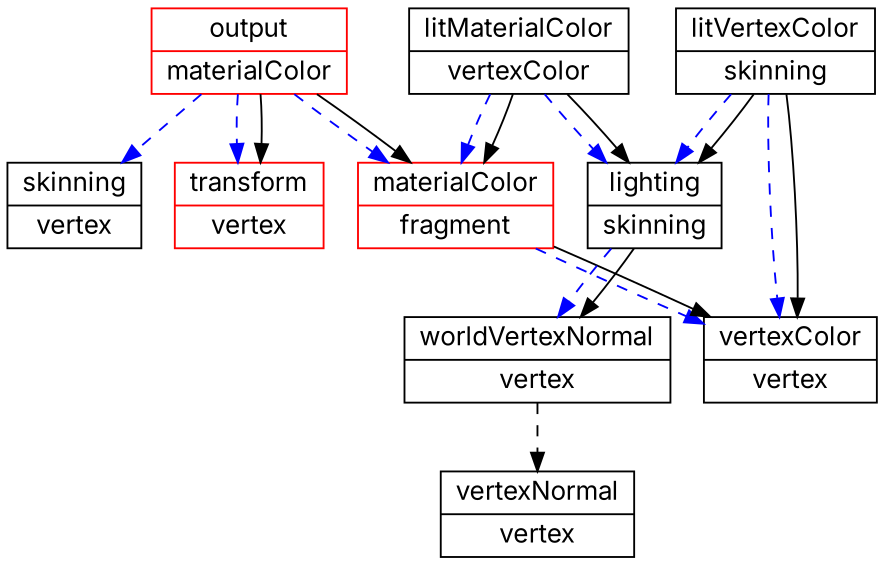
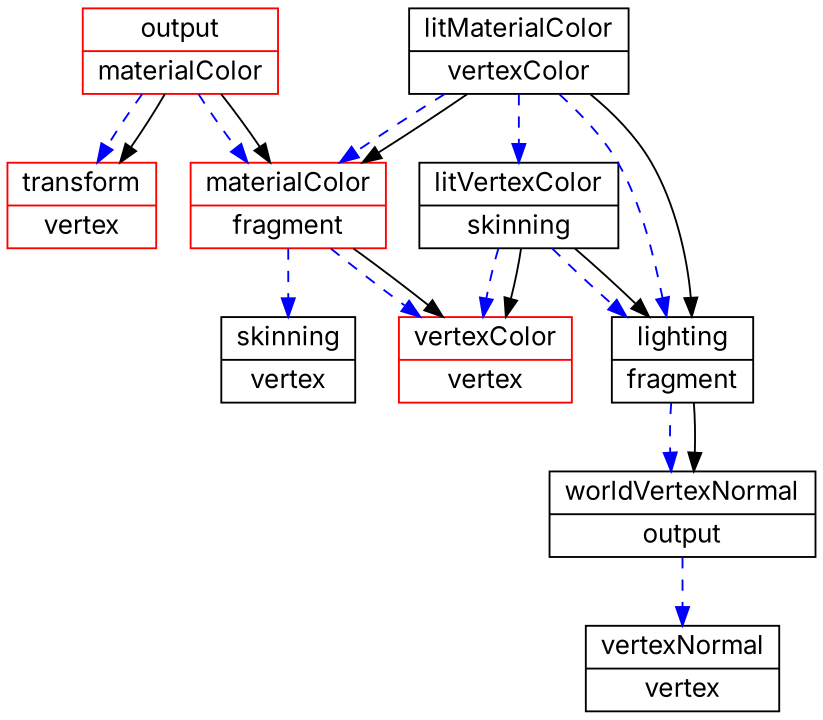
edge "litMaterialColor" -> "litVertexColor": added
edge "output" -> "skinning": now "materialColor" -> "skinning"
node "lighting": text "skinning" -> "fragment"
node "vertexColor": color black -> red
node "worldVertexNormal": text "vertex" -> "output"
edge "worldVertexNormal" -> "vertexNormal": color black -> blue
